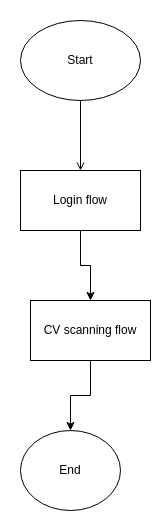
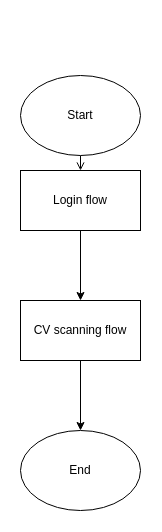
node "Start": moved (81, 61) -> (81, 116)
node "CV scanning flow": moved (91, 331) -> (81, 331)
node "End": size 100x80 -> 120x80
